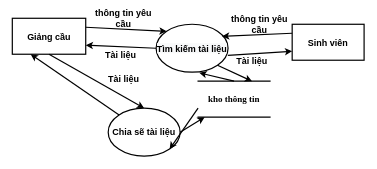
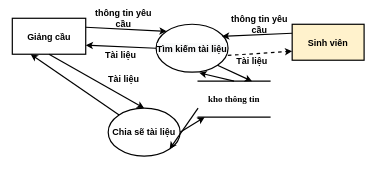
node "Sinh viên": fillcolor #ffffff -> #fff2cc
edge "Tìm kiếm tài liệu" -> "Sinh viên": style solid -> dashed
